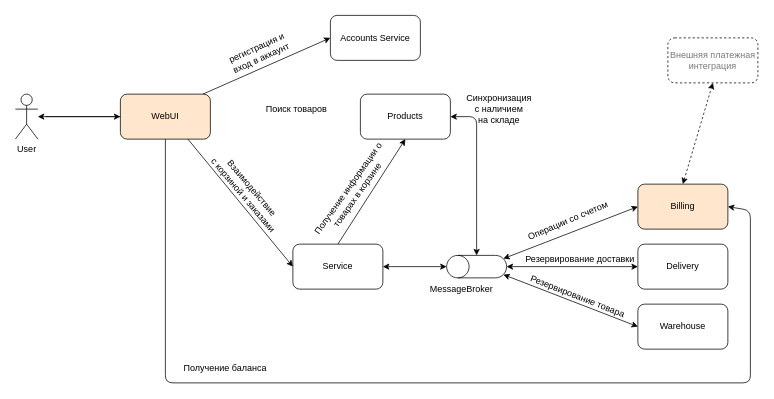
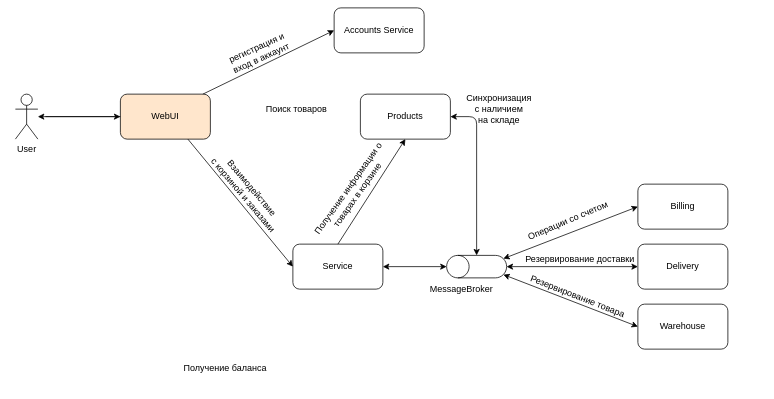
node "Accounts Service": moved (375, 38) -> (379, 30)
node "Внешняя платежная интеграция": removed
edge "Внешняя платежная интеграция" -- "Billing": removed
node "Billing": fillcolor #ffe6cc -> #ffffff
edge "WebUI" -> "Billing": removed
